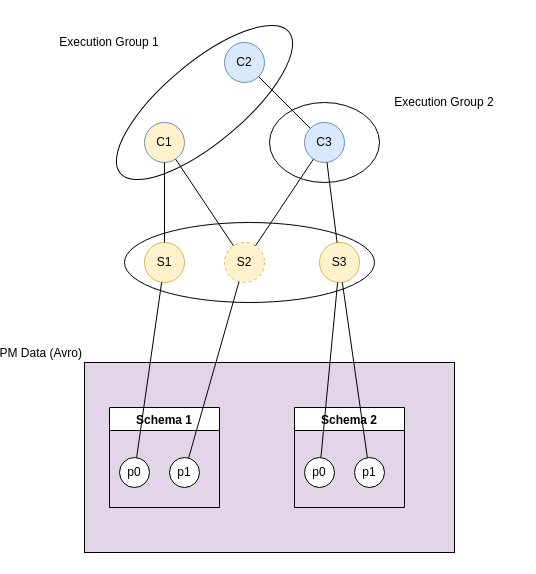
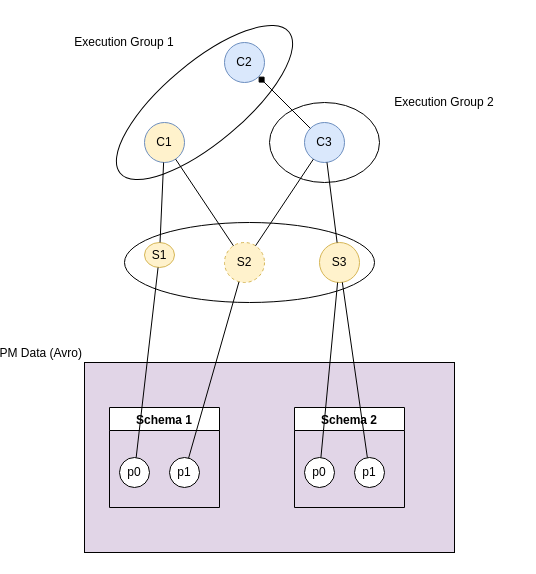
node "Execution Group 1": moved (110, 43) -> (125, 43)
edge "C2" -- "C3": arrowhead none -> diamond
node "S1": size 40x40 -> 30x25
